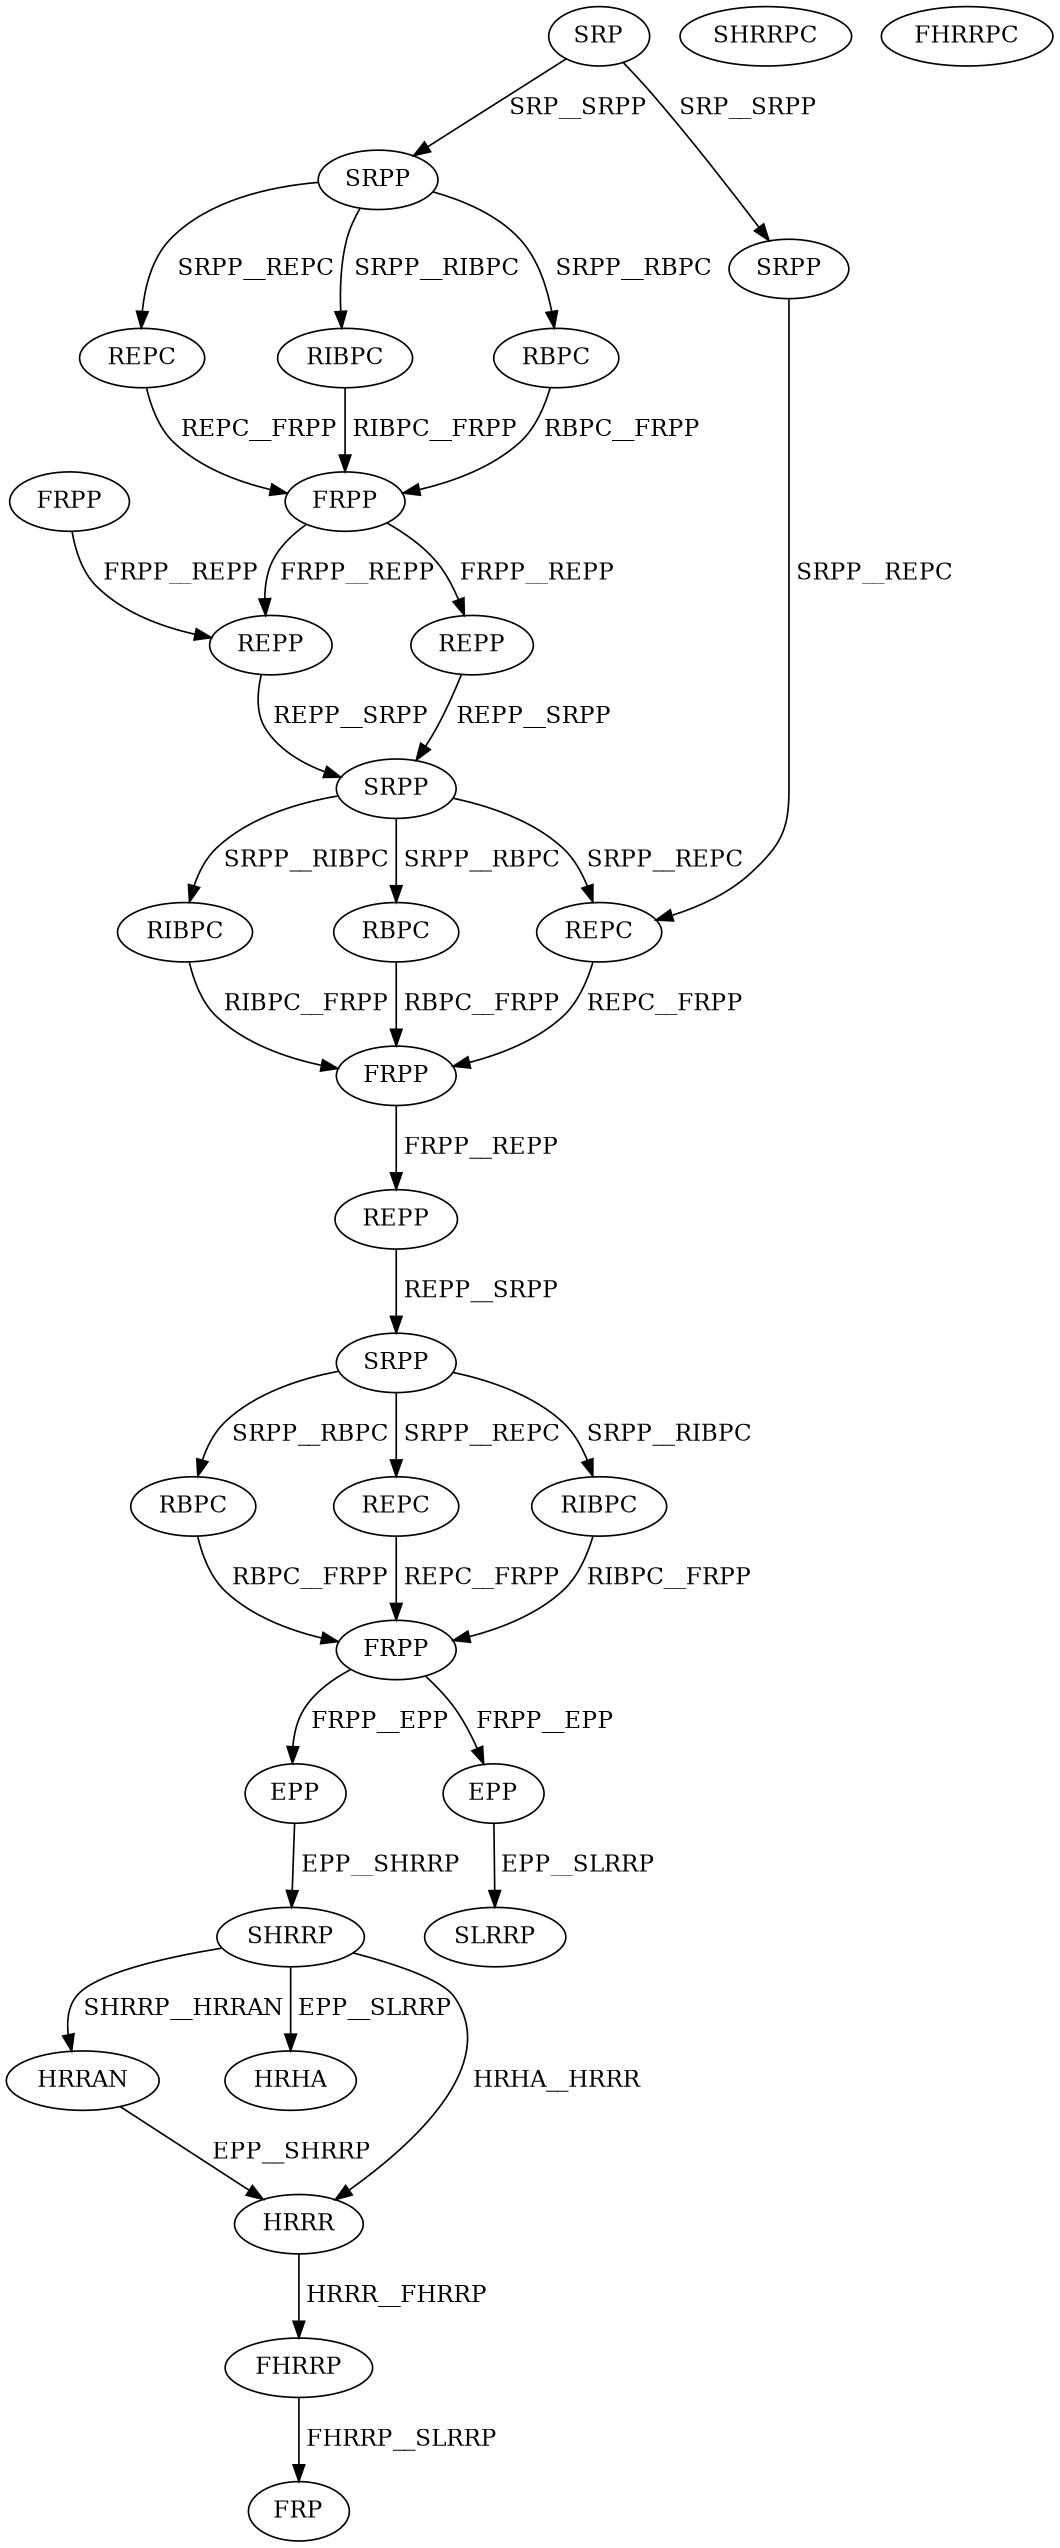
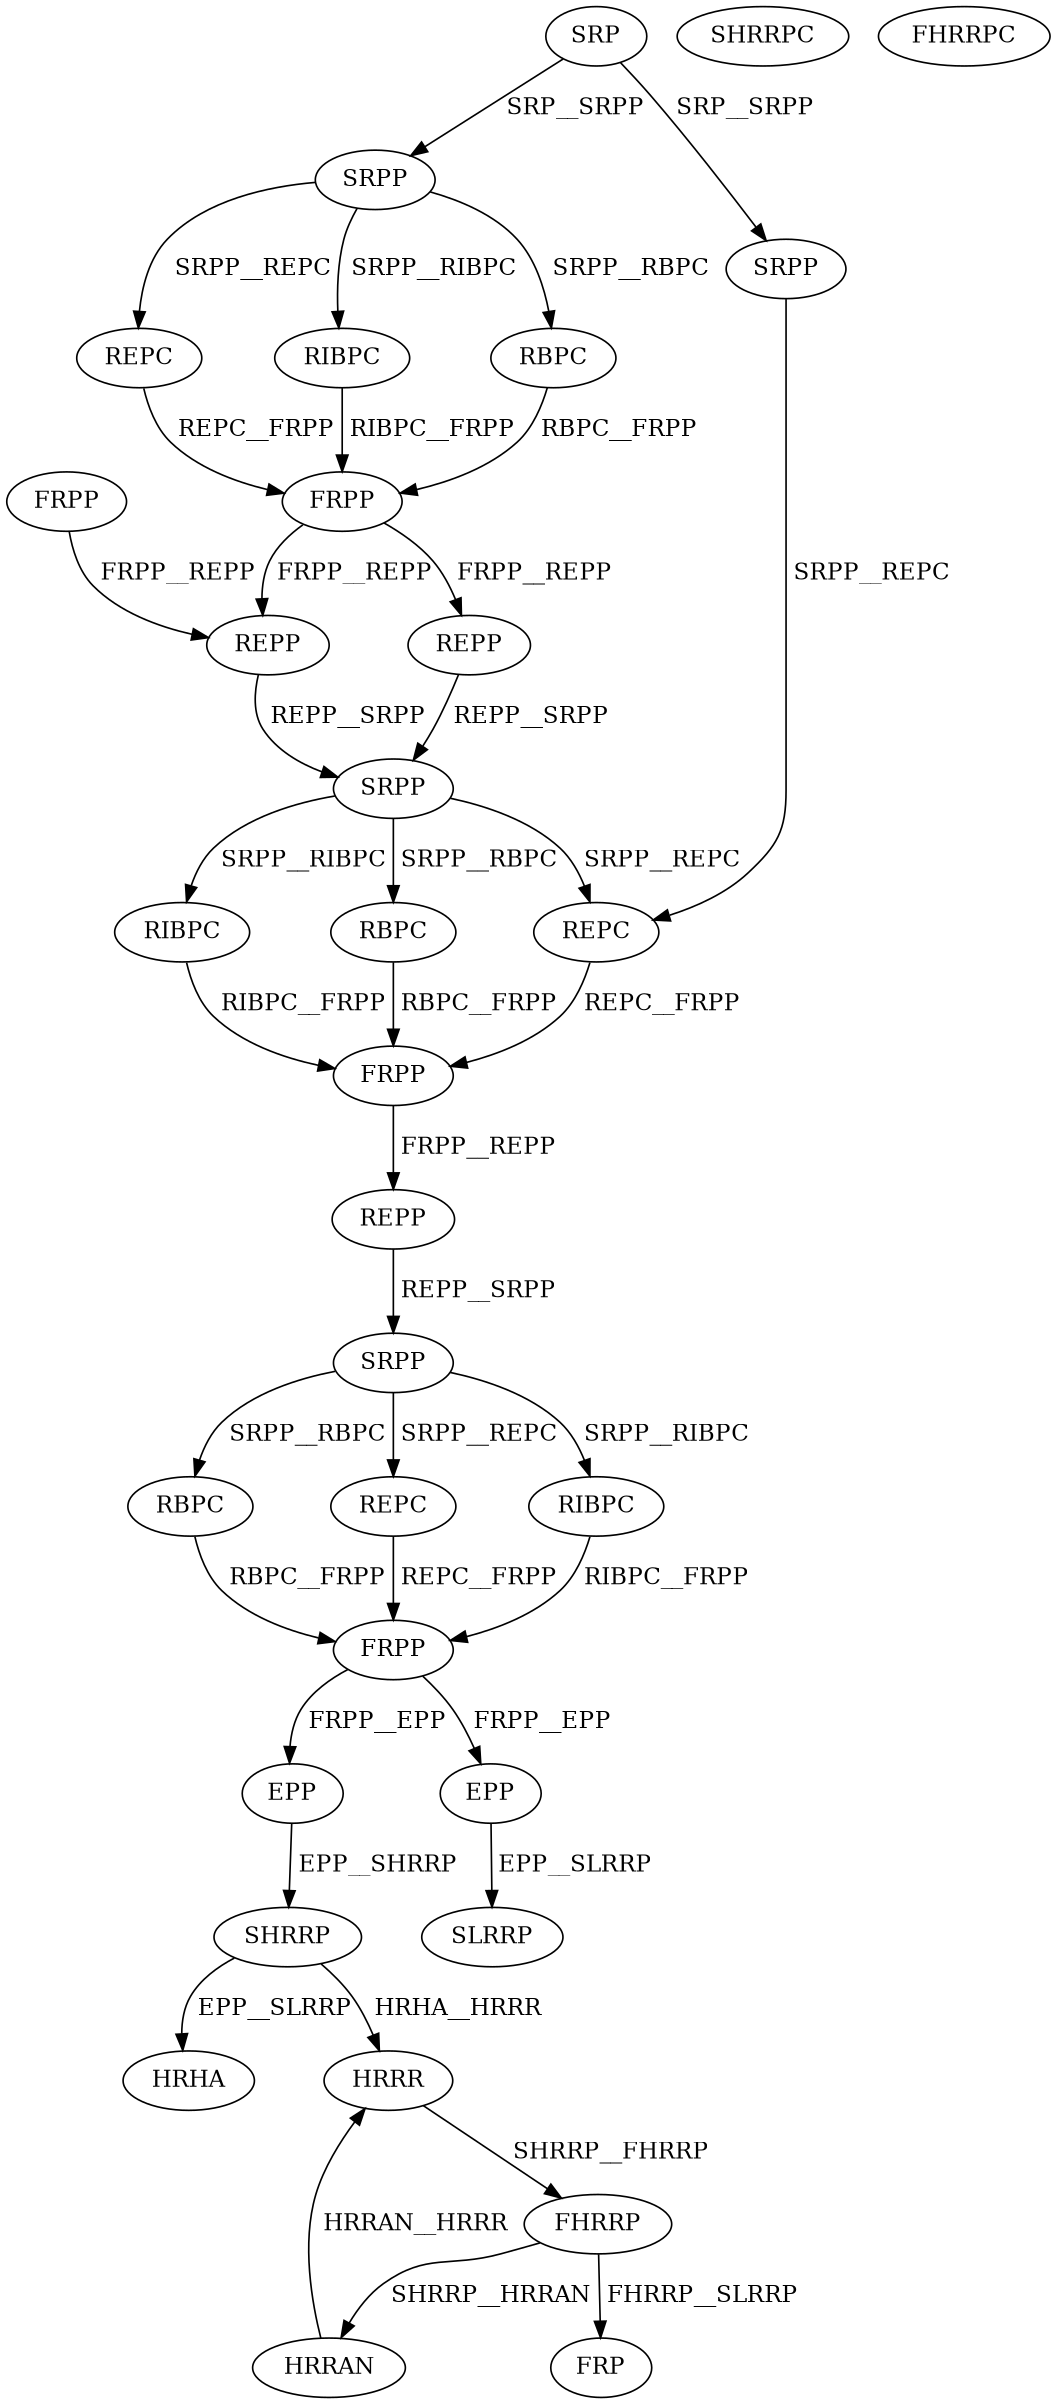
edge "SHRRP" -> "HRRAN": now "FHRRP" -> "HRRAN"
edge "HRRAN" -> "HRRR": label " EPP__SHRRP" -> " HRRAN__HRRR"
edge "HRRR" -> "FHRRP": label " HRRR__FHRRP" -> " SHRRP__FHRRP"
